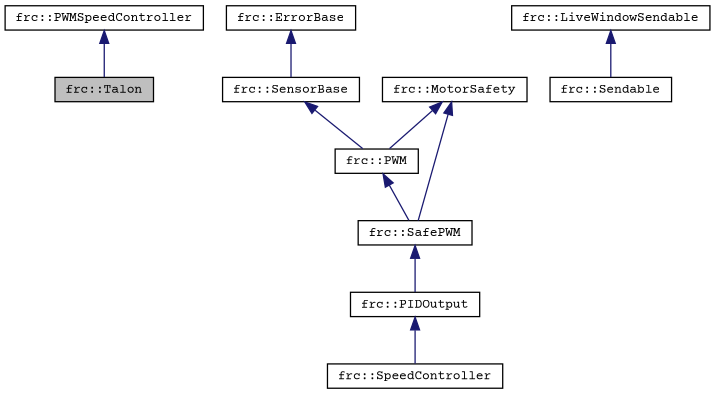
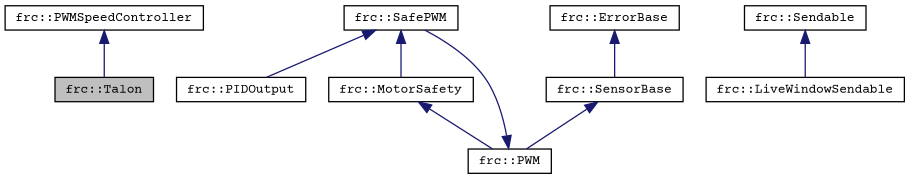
edge "frc::Sendable" -> "frc::LiveWindowSendable": reversed
edge "frc::SafePWM" -> "frc::MotorSafety": reversed
node "frc::SpeedController": removed
